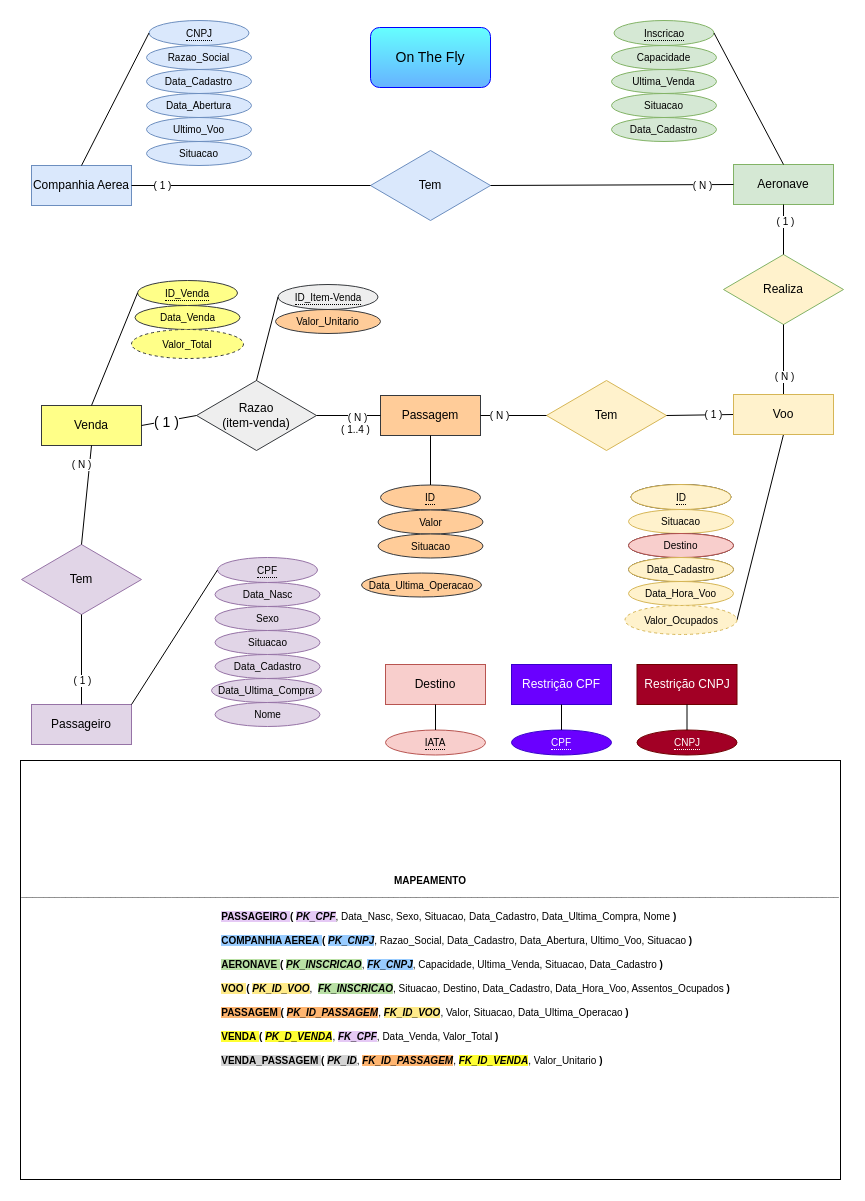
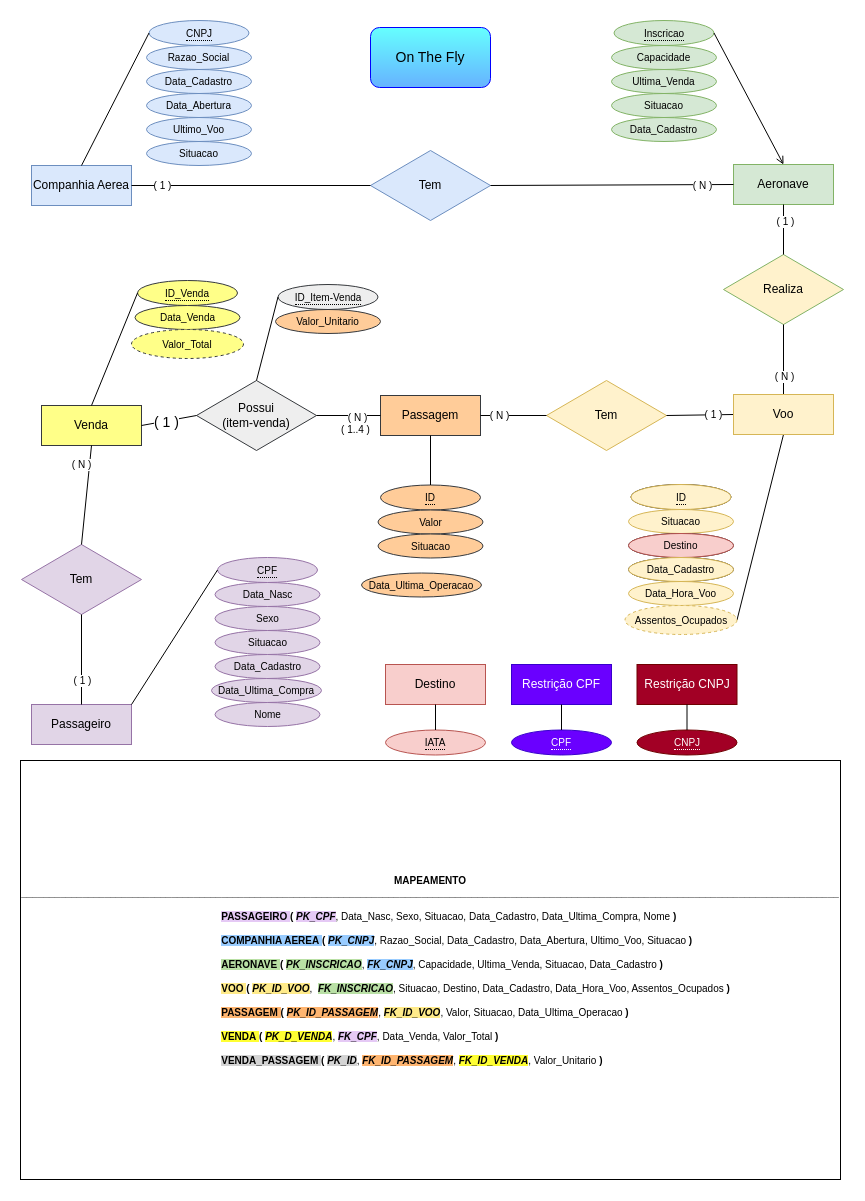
edge "Inscricao" -- "Aeronave": arrowhead none -> open
node "Razao (item-venda)": label "Razao (item-venda)" -> "Possui (item-venda)"
node "Valor_Ocupados": label "Valor_Ocupados" -> "Assentos_Ocupados"
